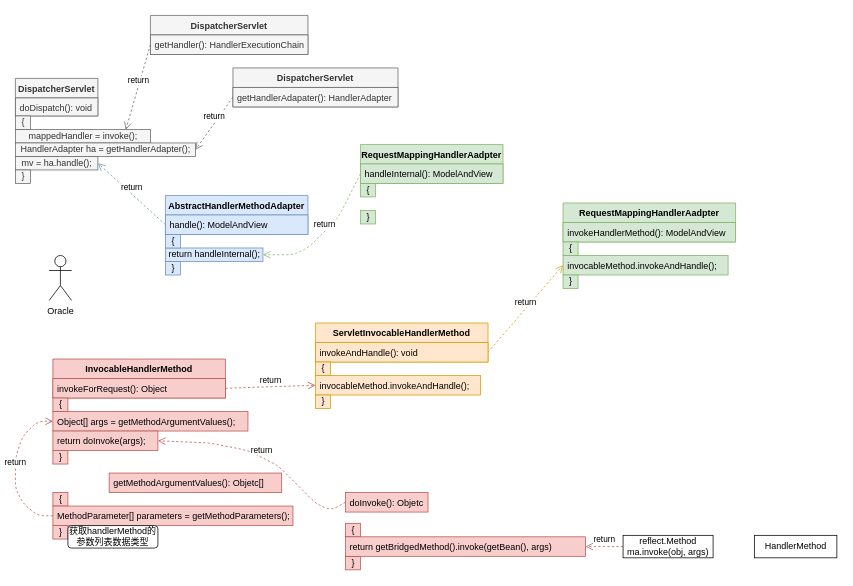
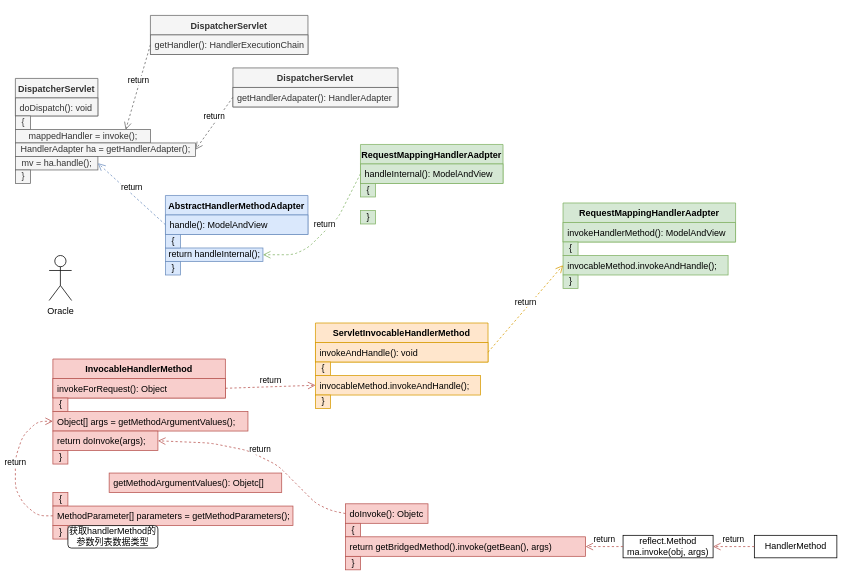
node "doInvoke(): Objetc": moved (387, 502) -> (387, 513)
edge "HandlerMethod" -> "reflect.Method ma.invoke(obj, args)": added, label "return"
